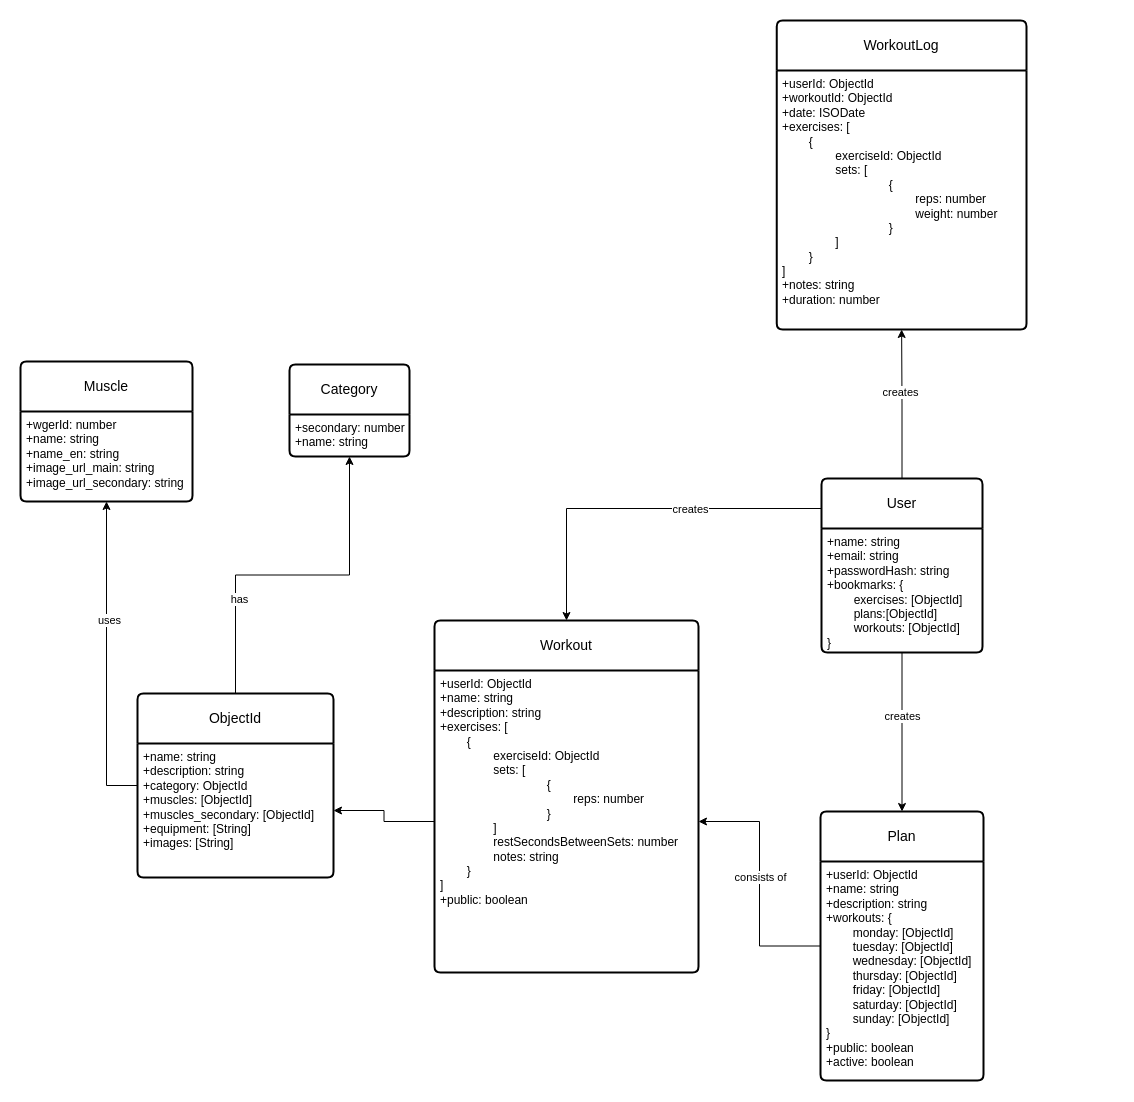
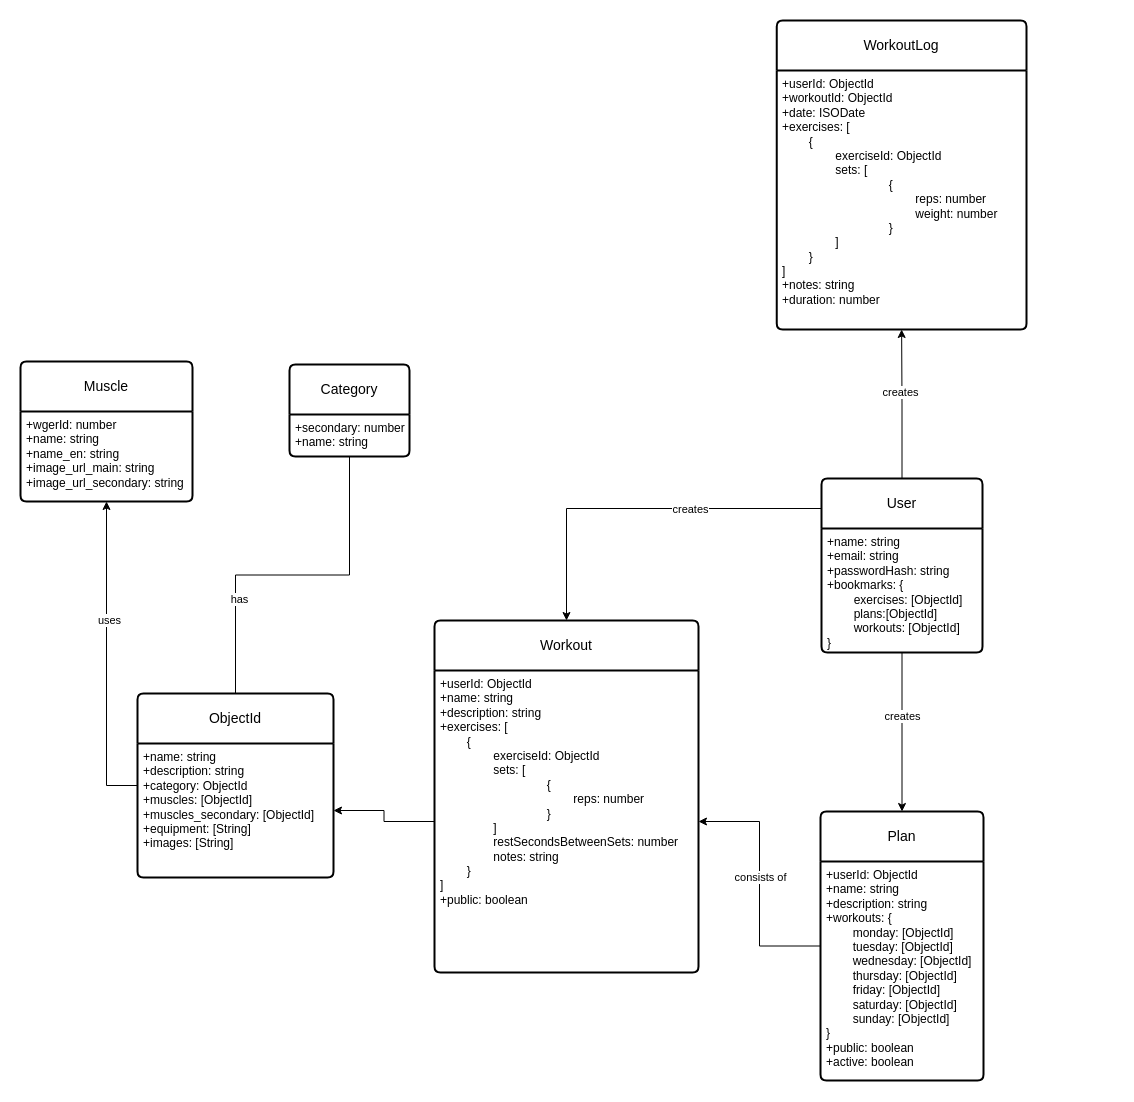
edge "ObjectId" -> "+secondary: number +name: string": arrowhead classic -> none
